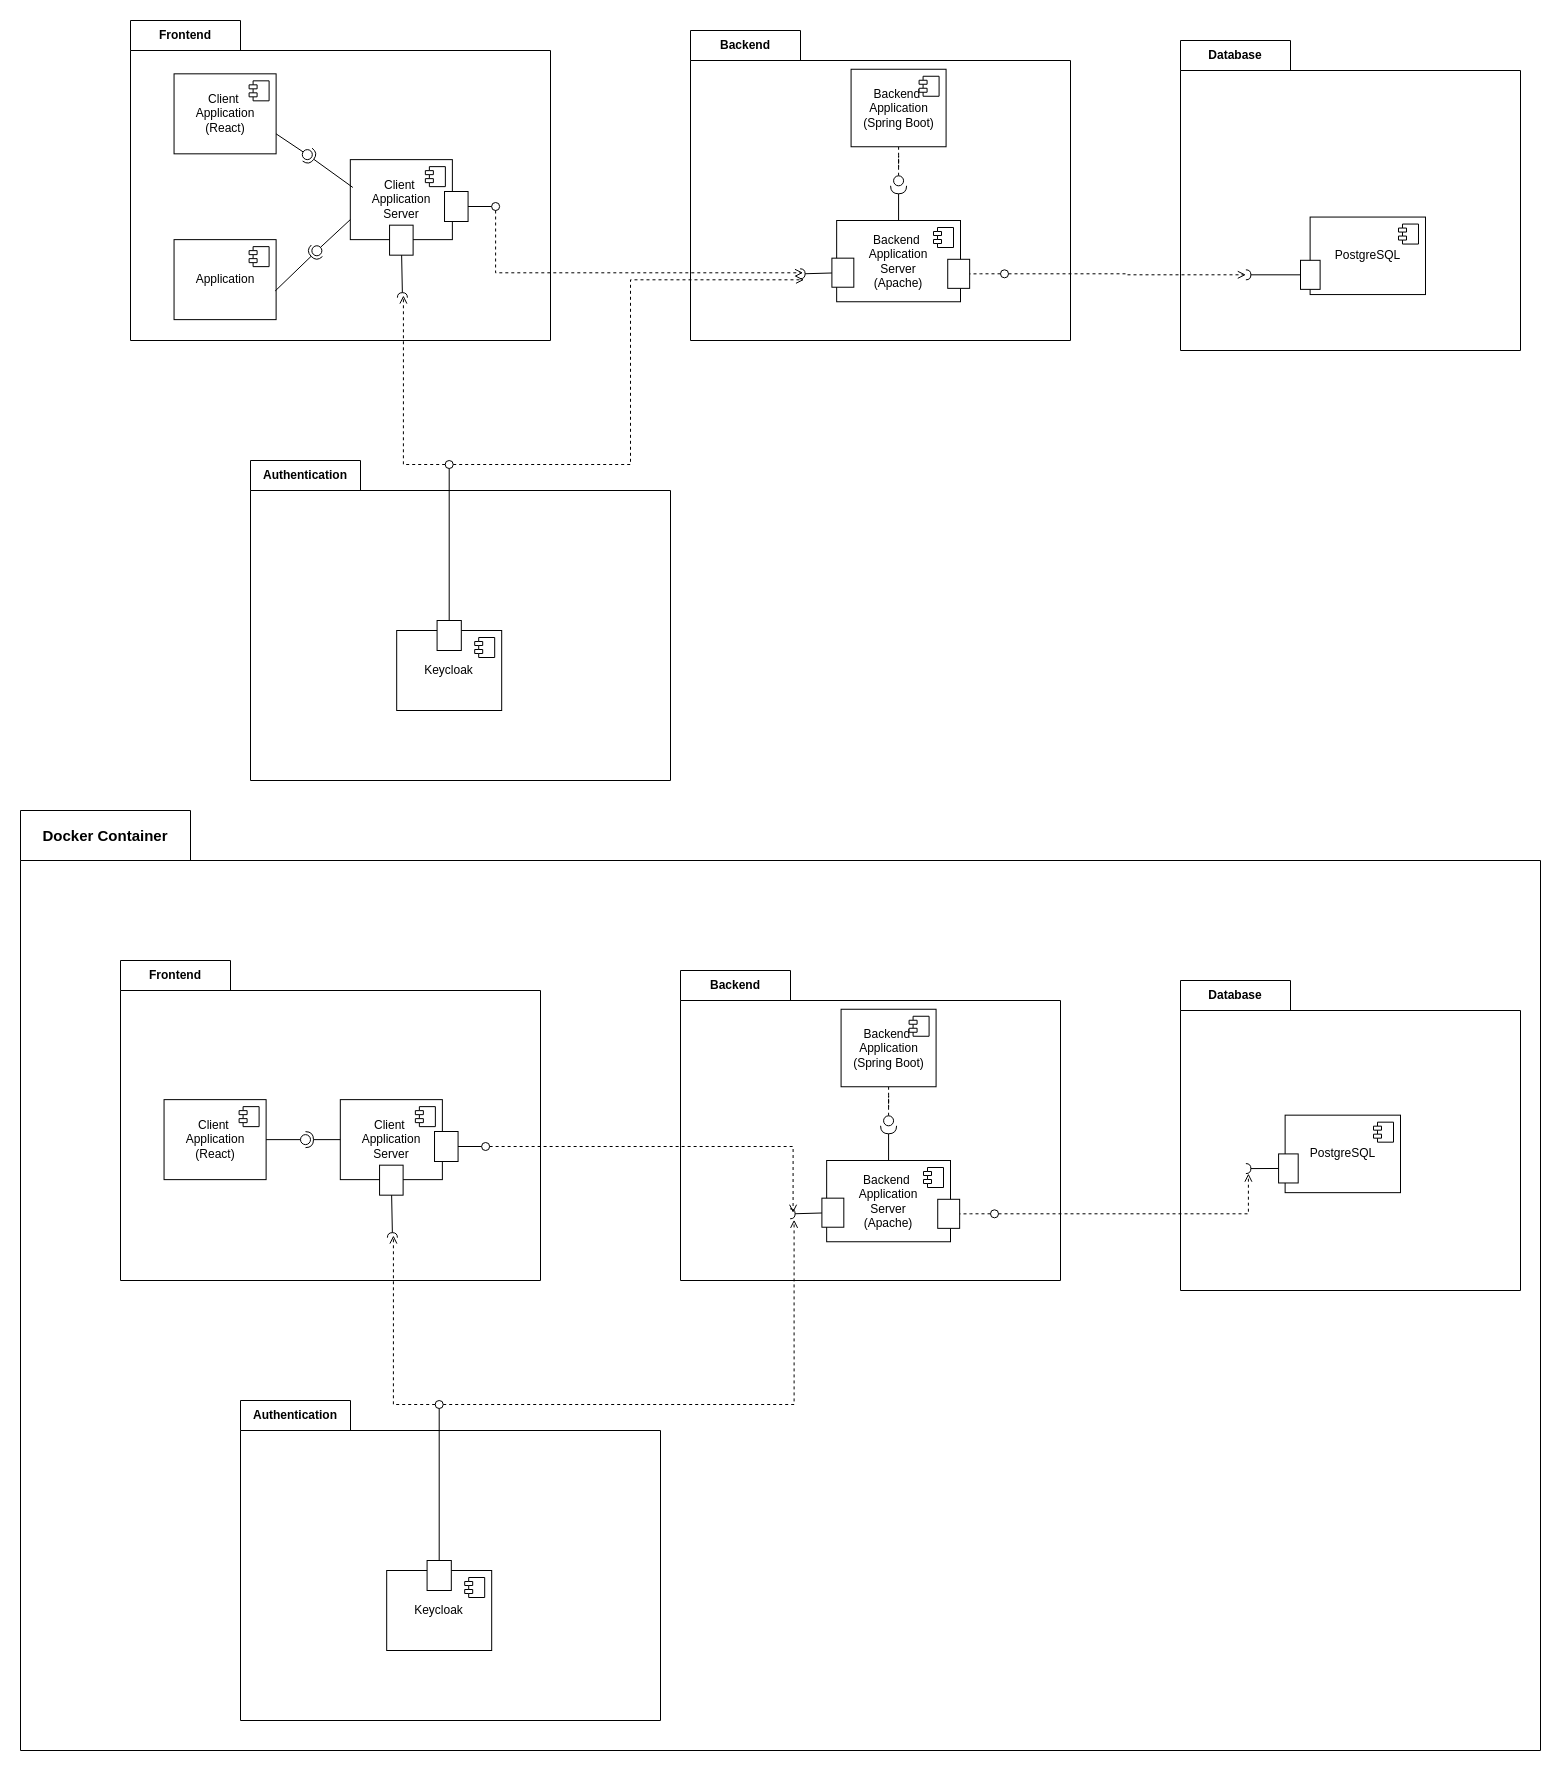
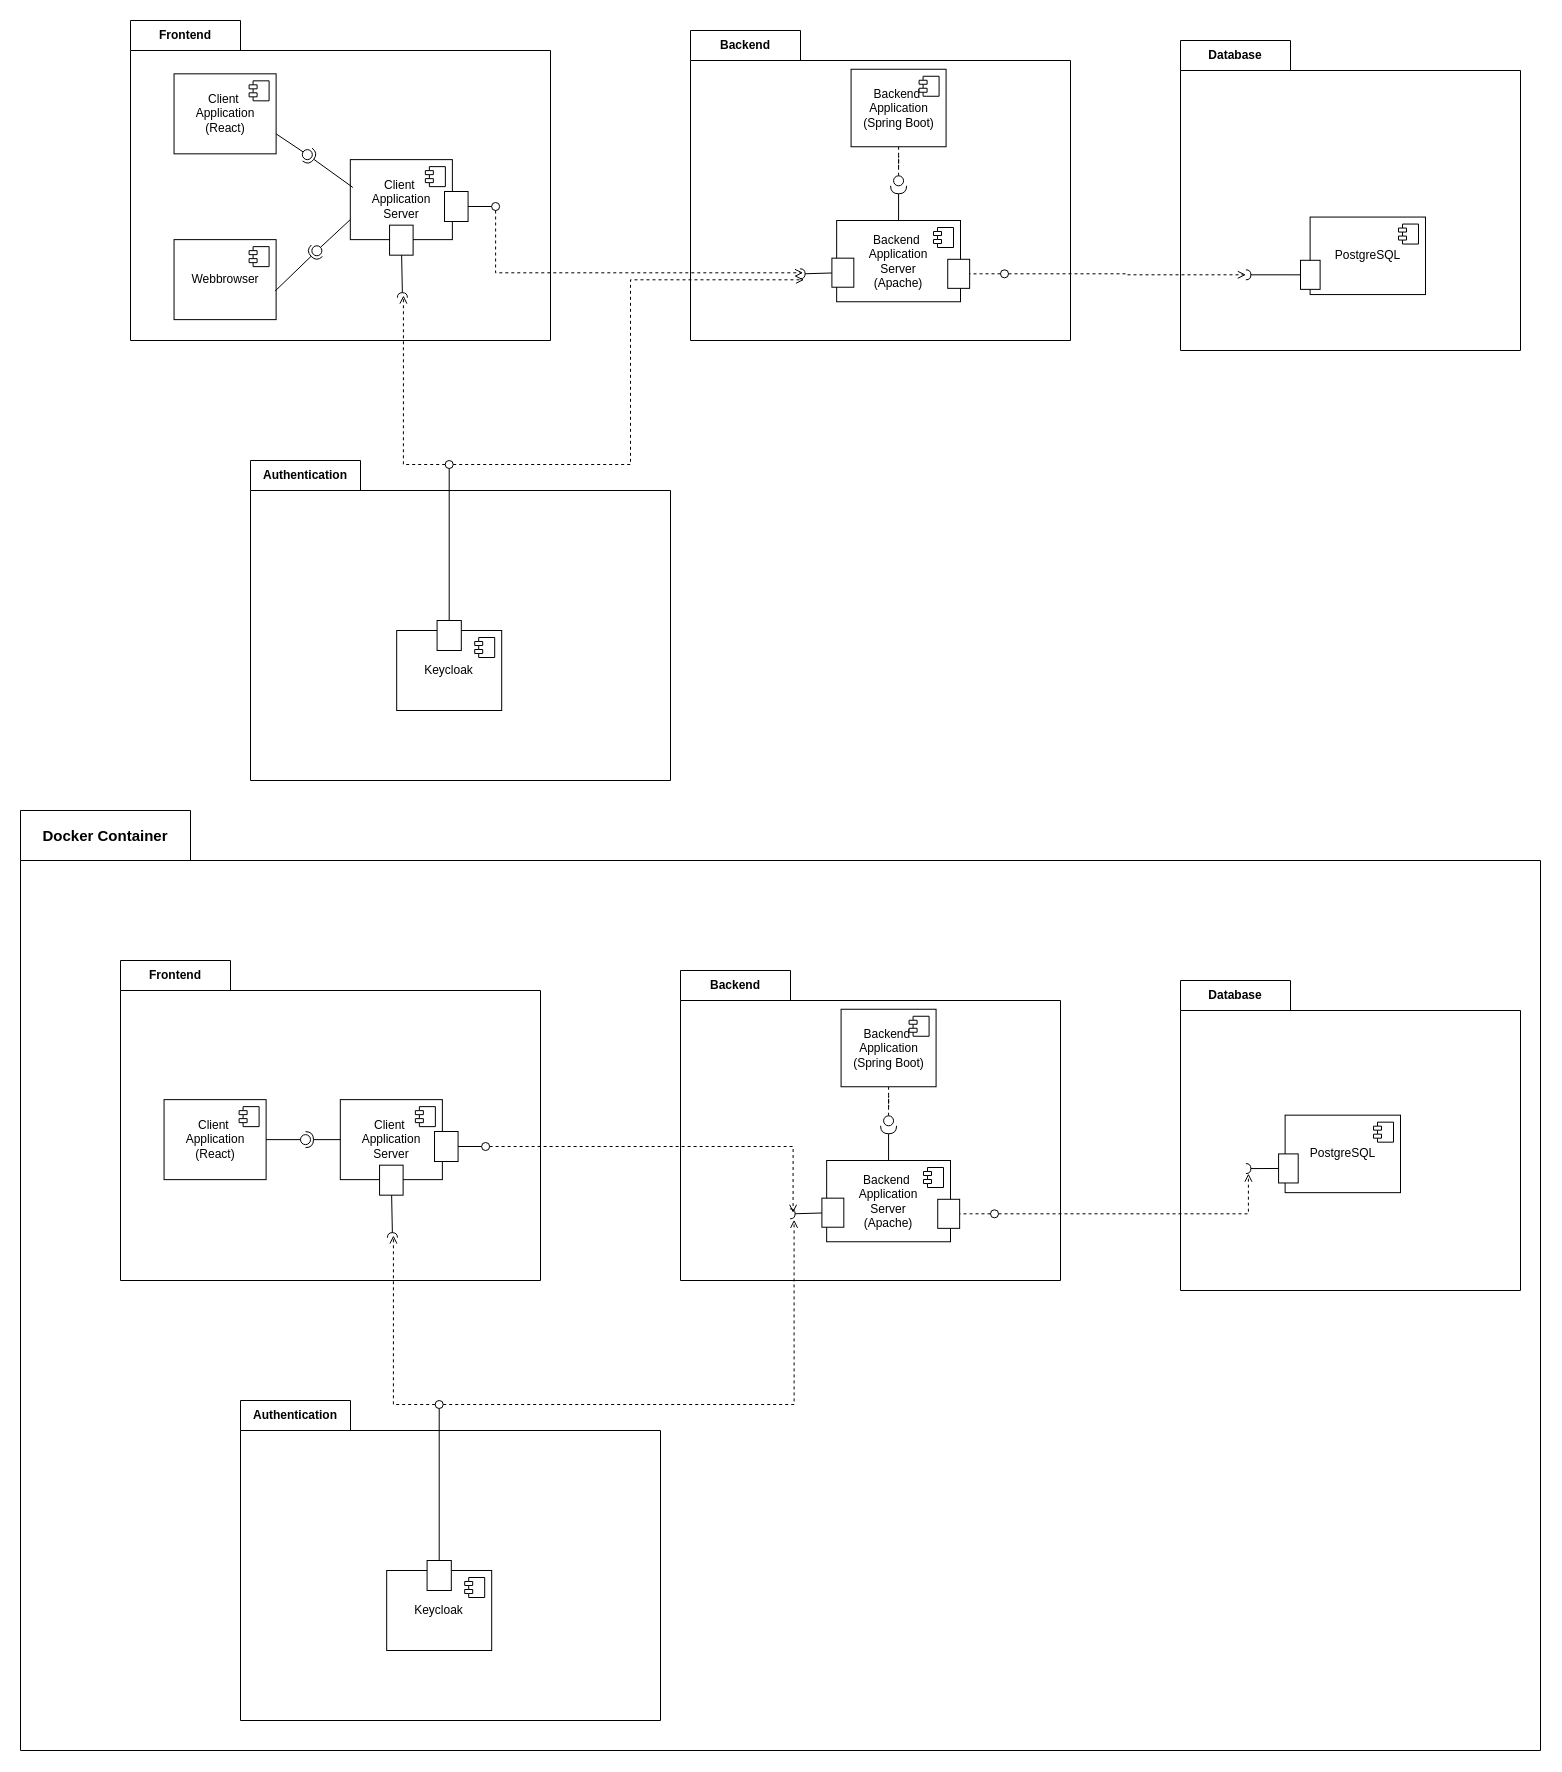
node "Application": label "Application" -> "Webbrowser"
